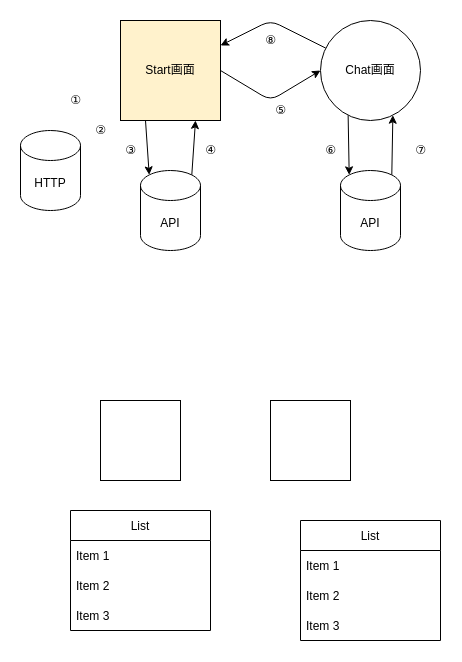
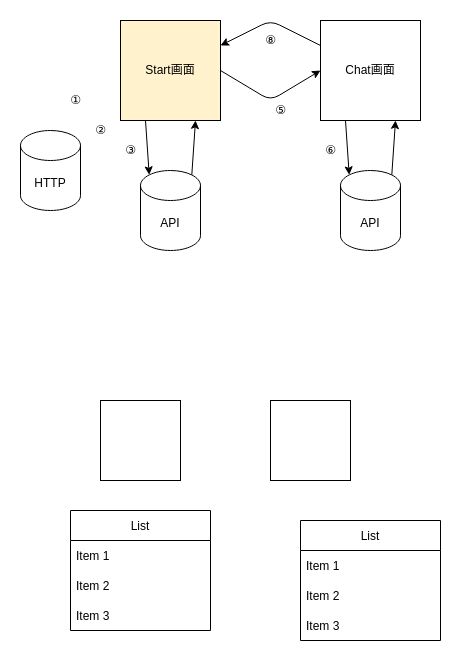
node "Chat画面": shape ellipse -> rectangle
node "④": removed
node "⑦": removed
